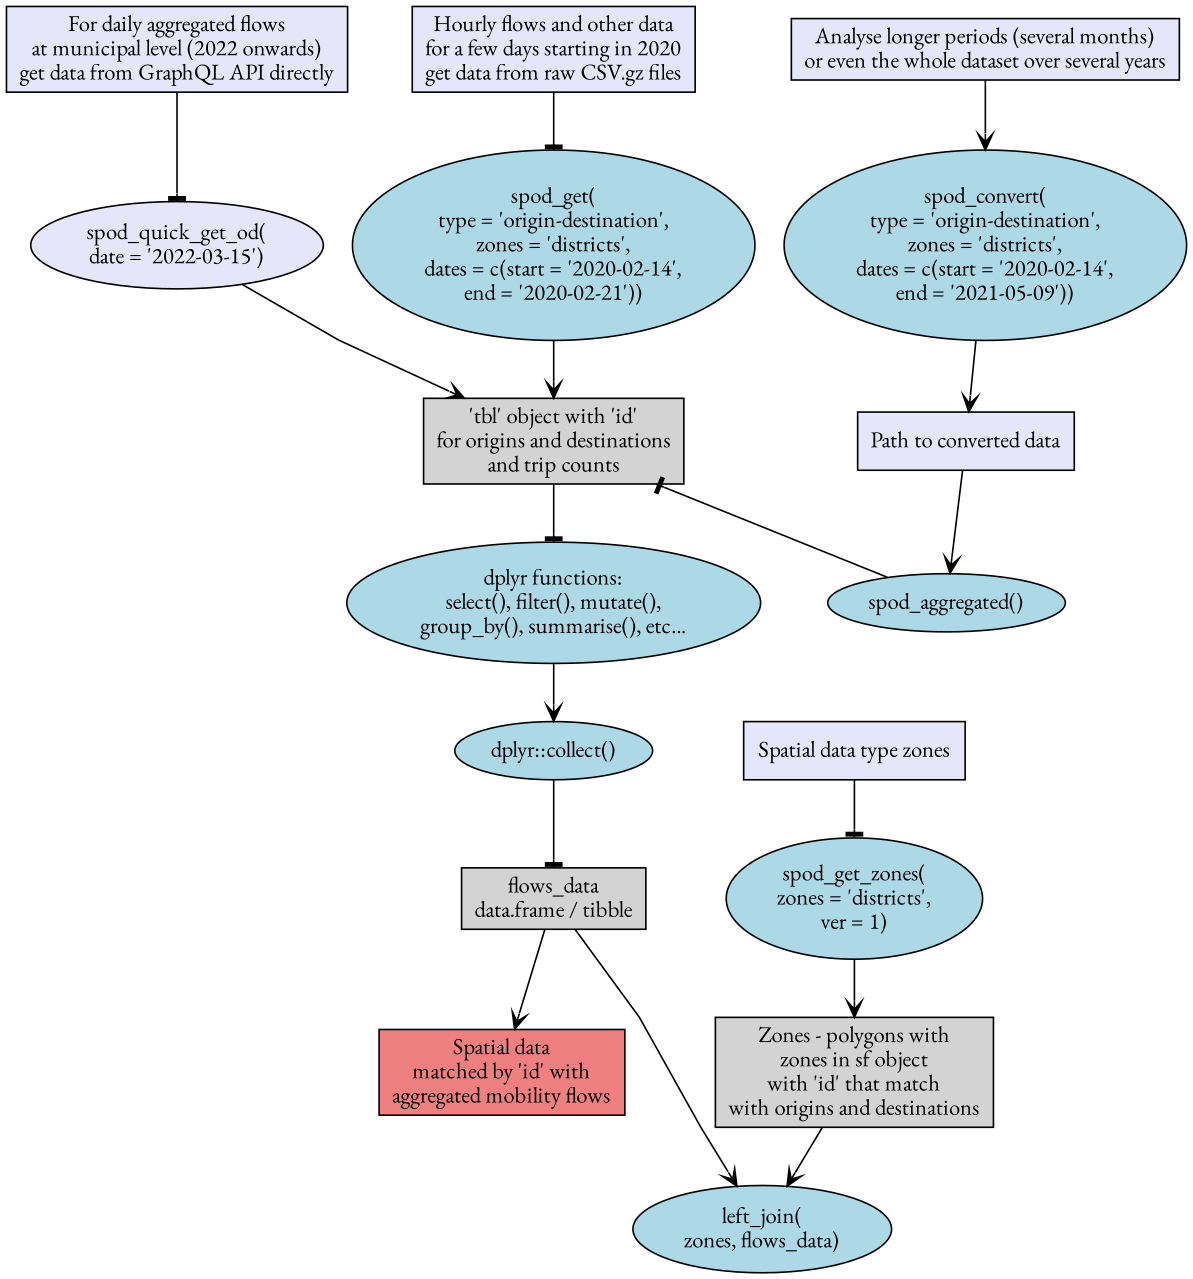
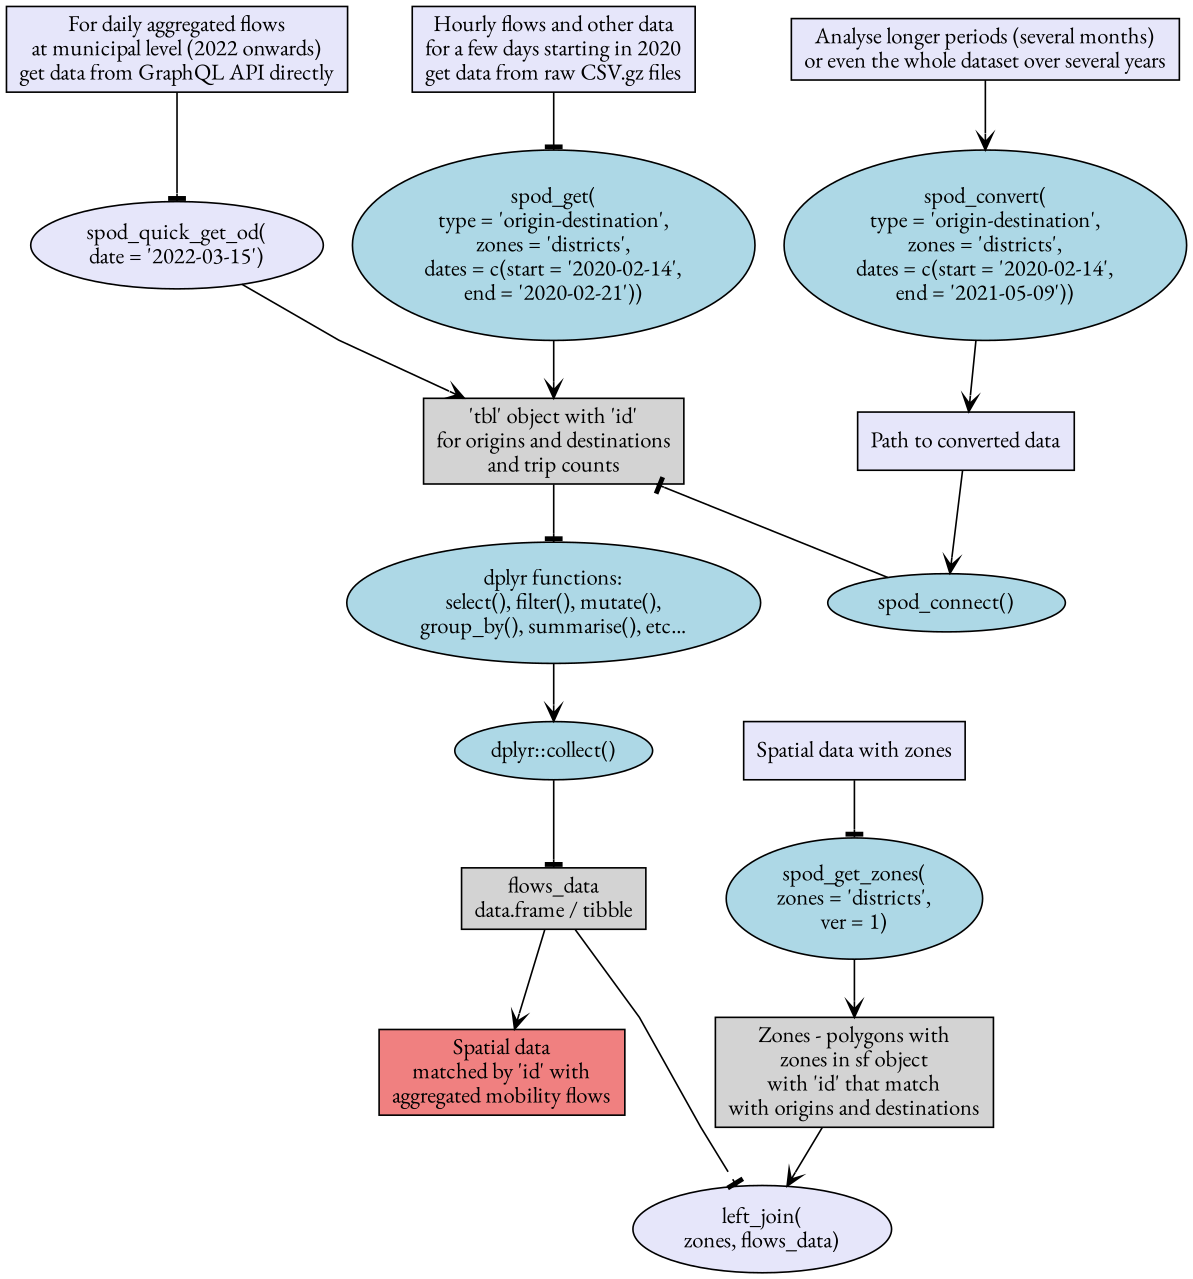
node "spod_aggregated()": label "spod_aggregated()" -> "spod_connect()"
node "Spatial data type zones": label "Spatial data type zones" -> "Spatial data with zones"
edge "flows_data data.frame / tibble" -> "left_join( zones, flows_data)": arrowhead vee -> tee
node "left_join( zones, flows_data)": fillcolor lightblue -> lavender
